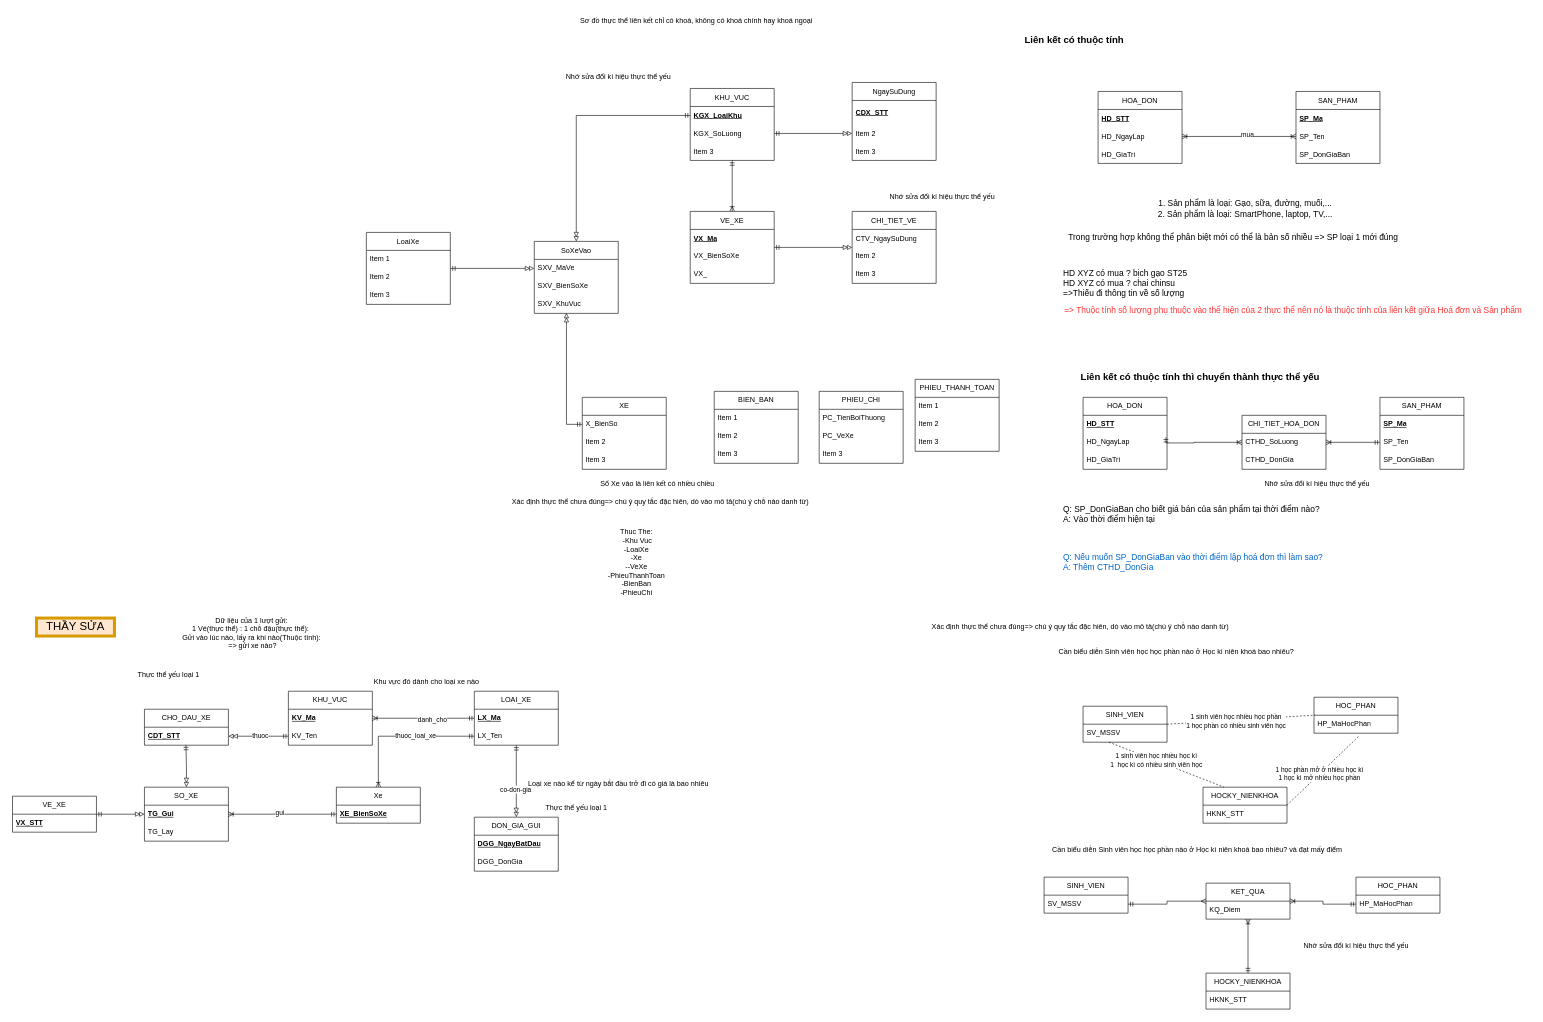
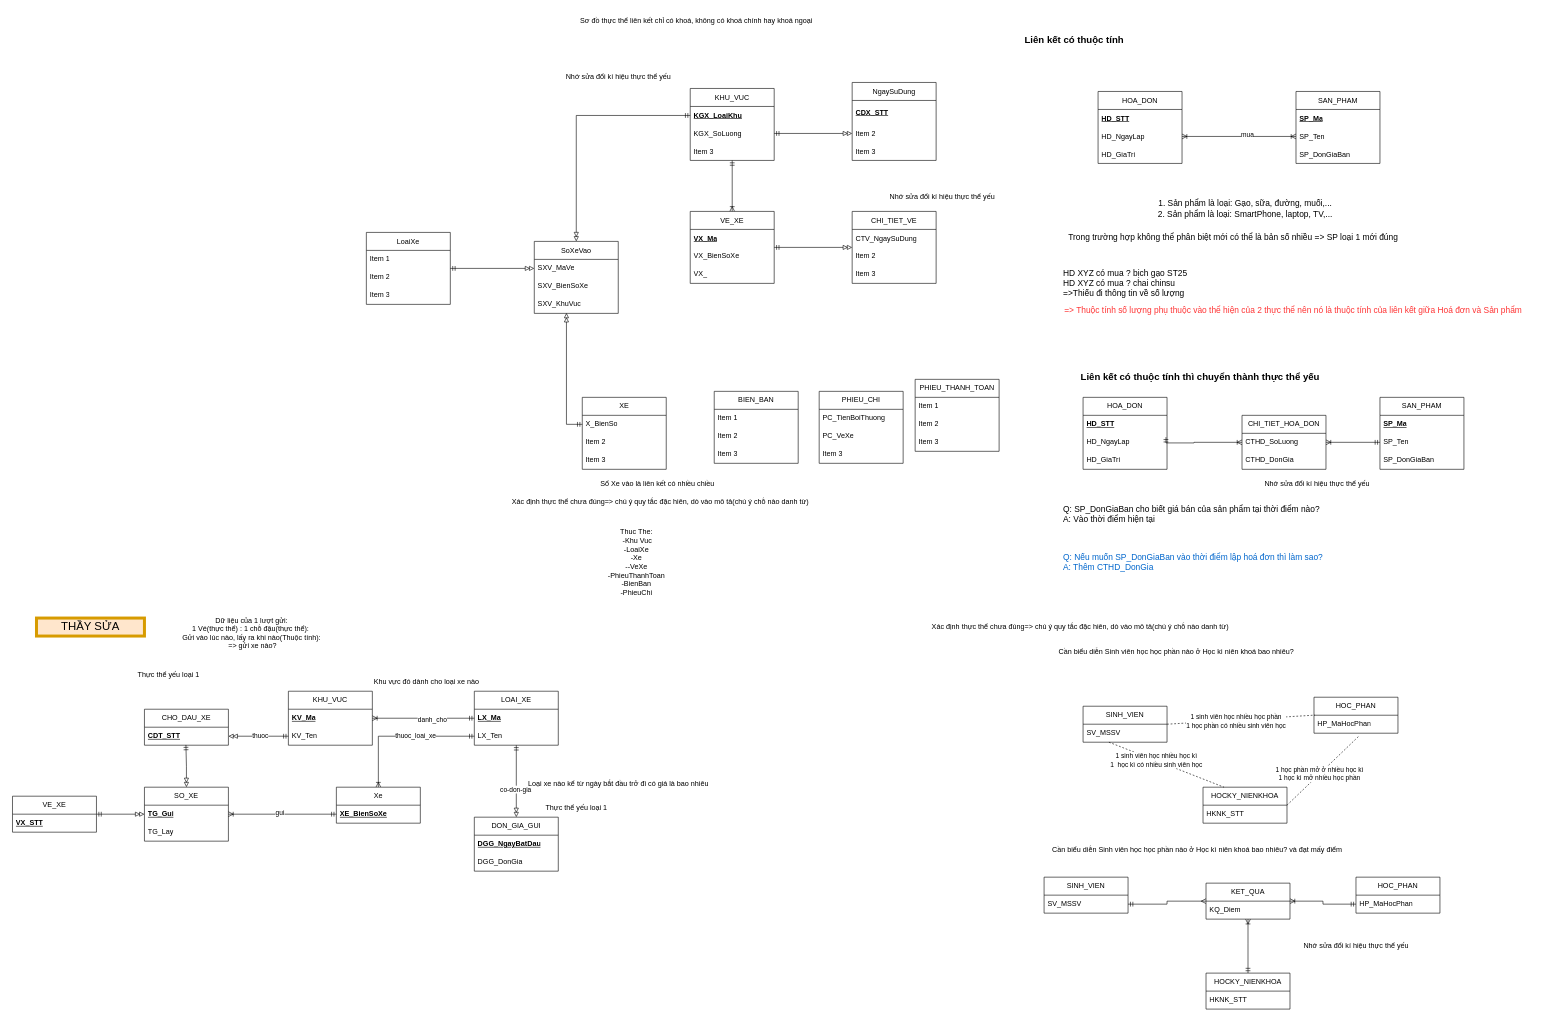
node "THẦY SỬA": size 78x18 -> 108x18
